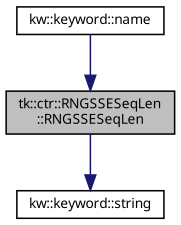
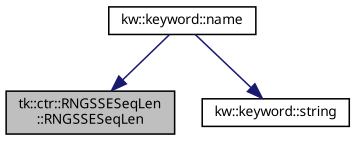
edge "tk::ctr::RNGSSESeqLen ::RNGSSESeqLen" -> "kw::keyword::string": now "kw::keyword::name" -> "kw::keyword::string"
